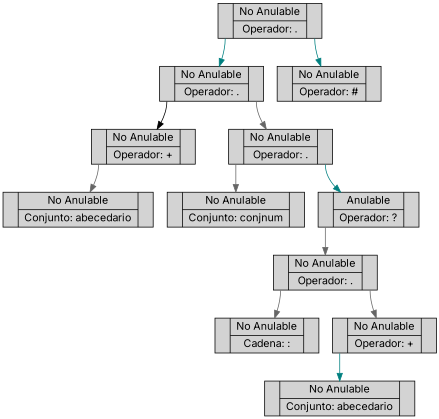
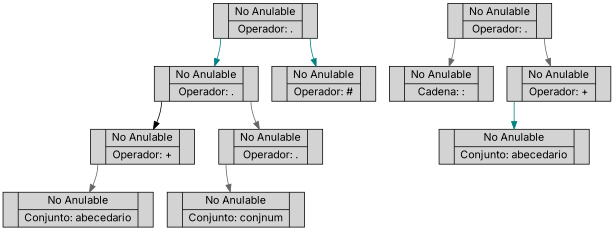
node "Anulable": removed
